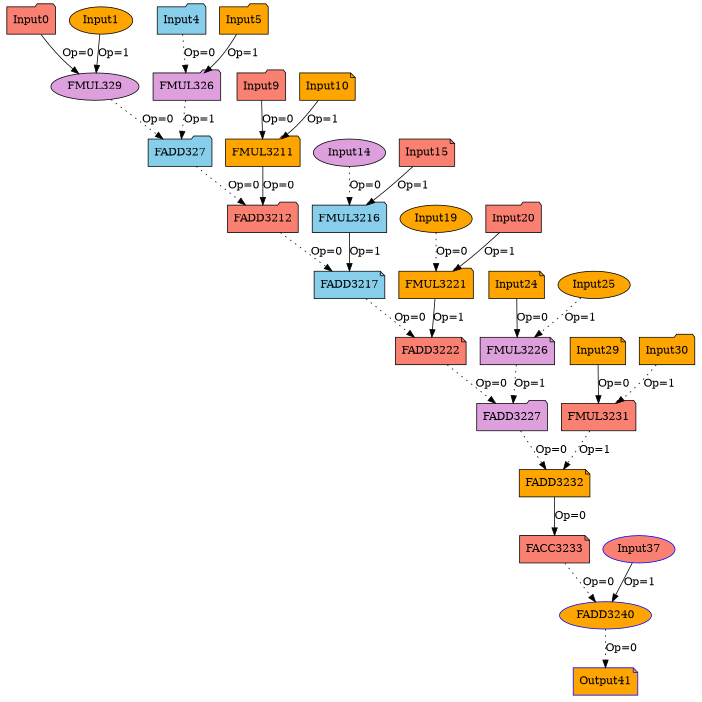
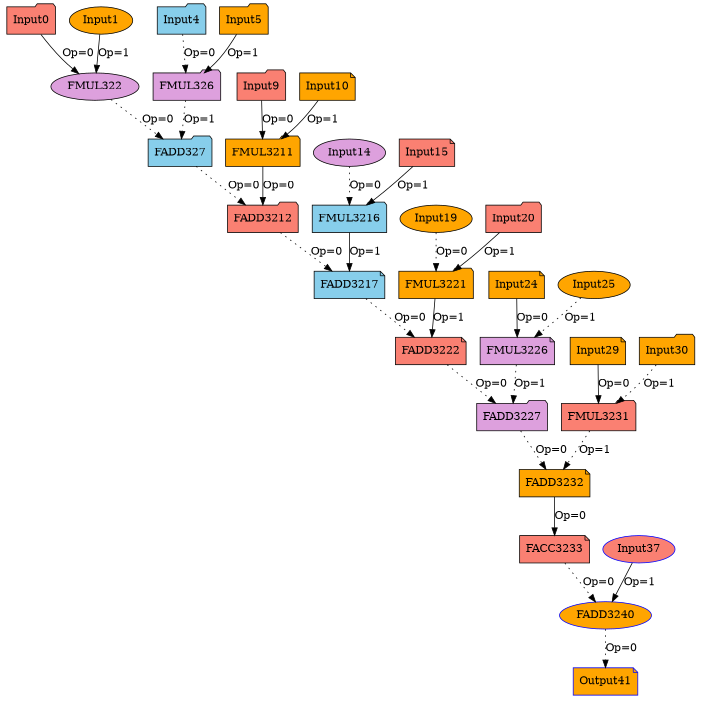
node "FMUL329": label "FMUL329" -> "FMUL322"
